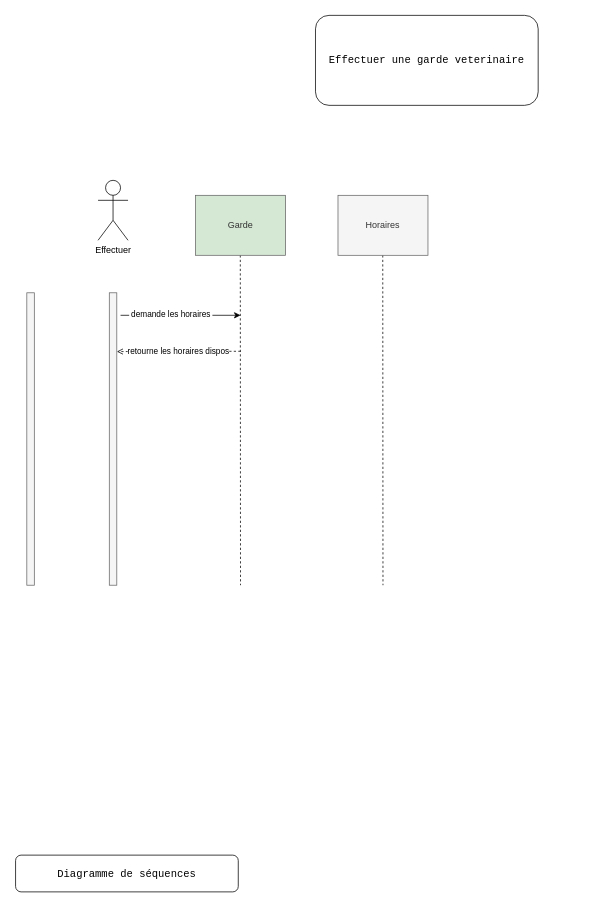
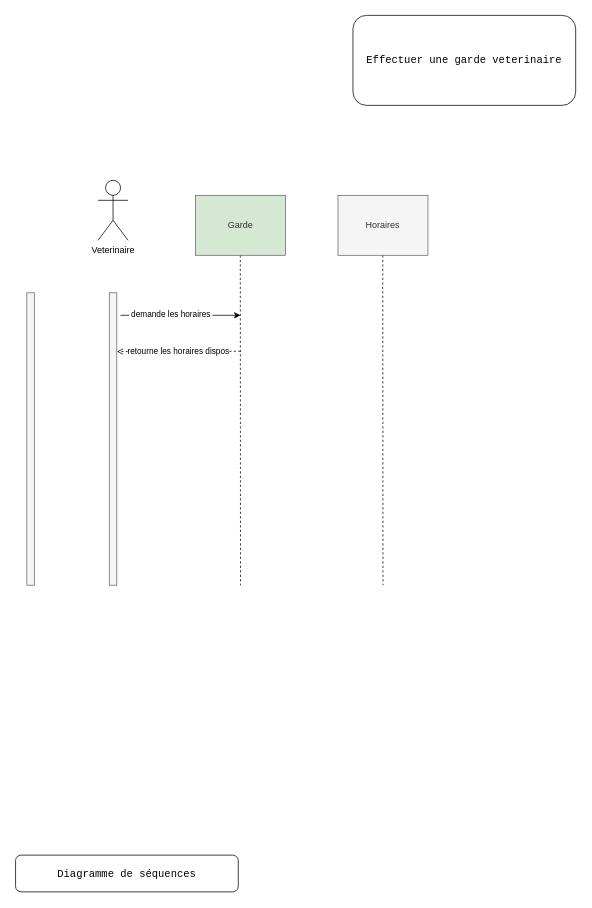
node "Effectuer une garde veterinaire": moved (427, 60) -> (464, 60)
node "Effectuer": label "Effectuer" -> "Veterinaire"
